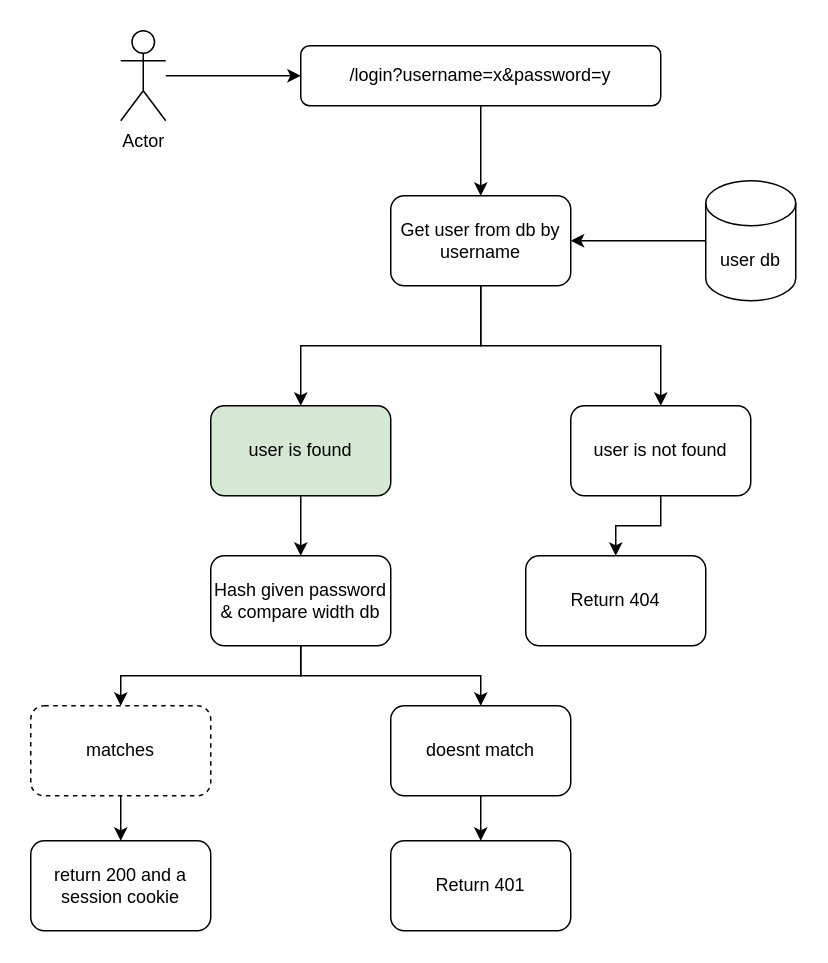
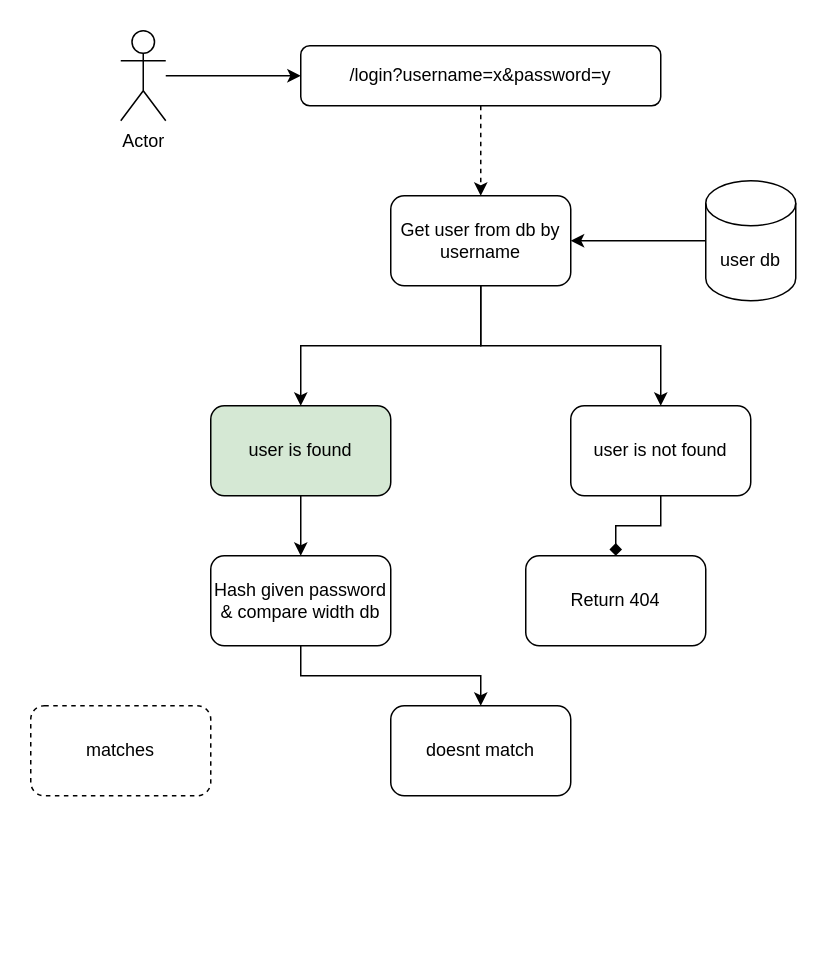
edge "/login?username=x&password=y" -> "Get user from db by username": style solid -> dashed
edge "user is not found" -> "Return 404": arrowhead classic -> diamond
edge "Hash given password & compare width db" -> "matches": removed
edge "matches" -> "return 200 and a session cookie": removed
edge "doesnt match" -> "Return 401": removed
node "return 200 and a session cookie": removed
node "Return 401": removed
